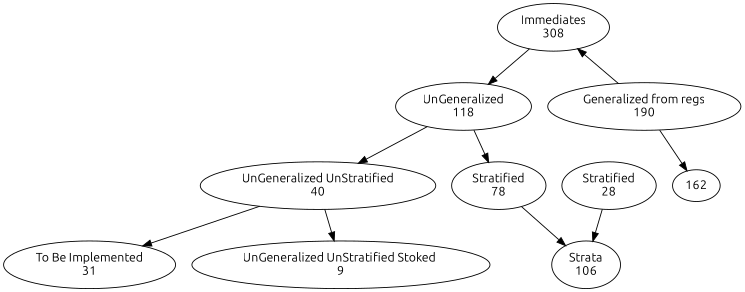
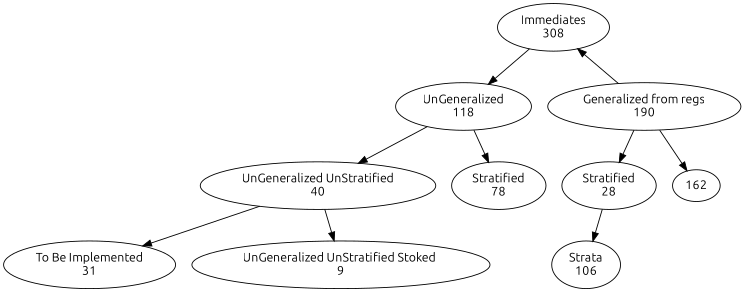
edge "Generalized from regs 190" -> "Stratified 28": added
edge "Stratified 78" -> "Strata 106": removed
